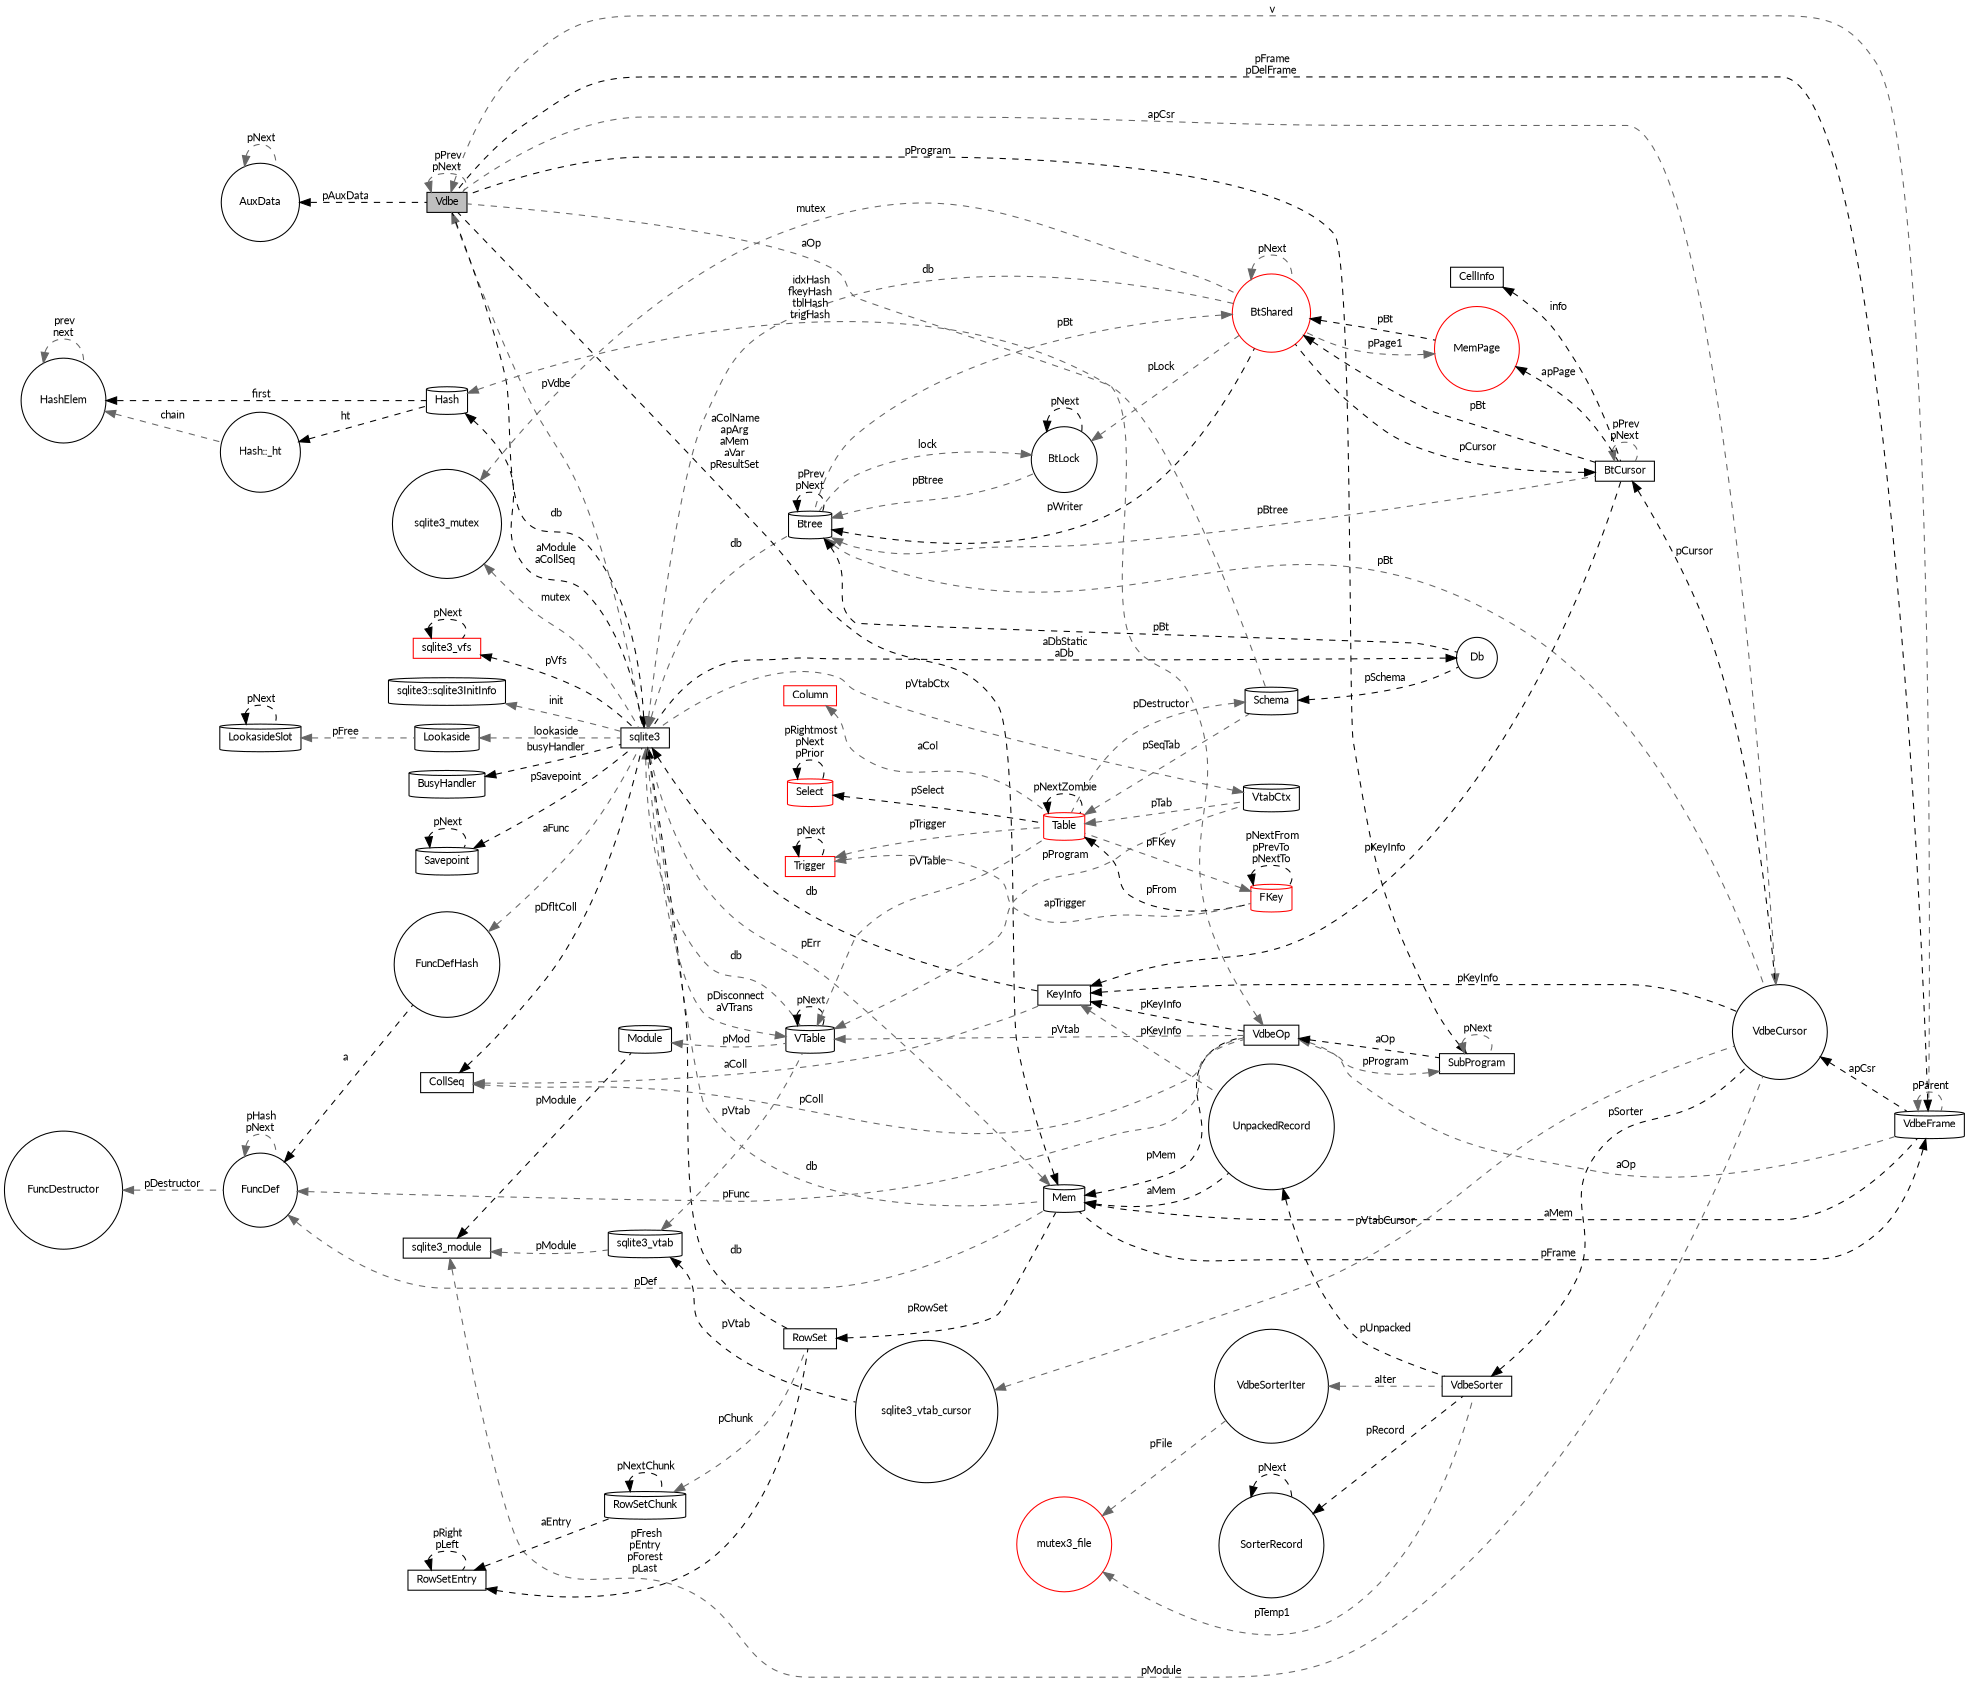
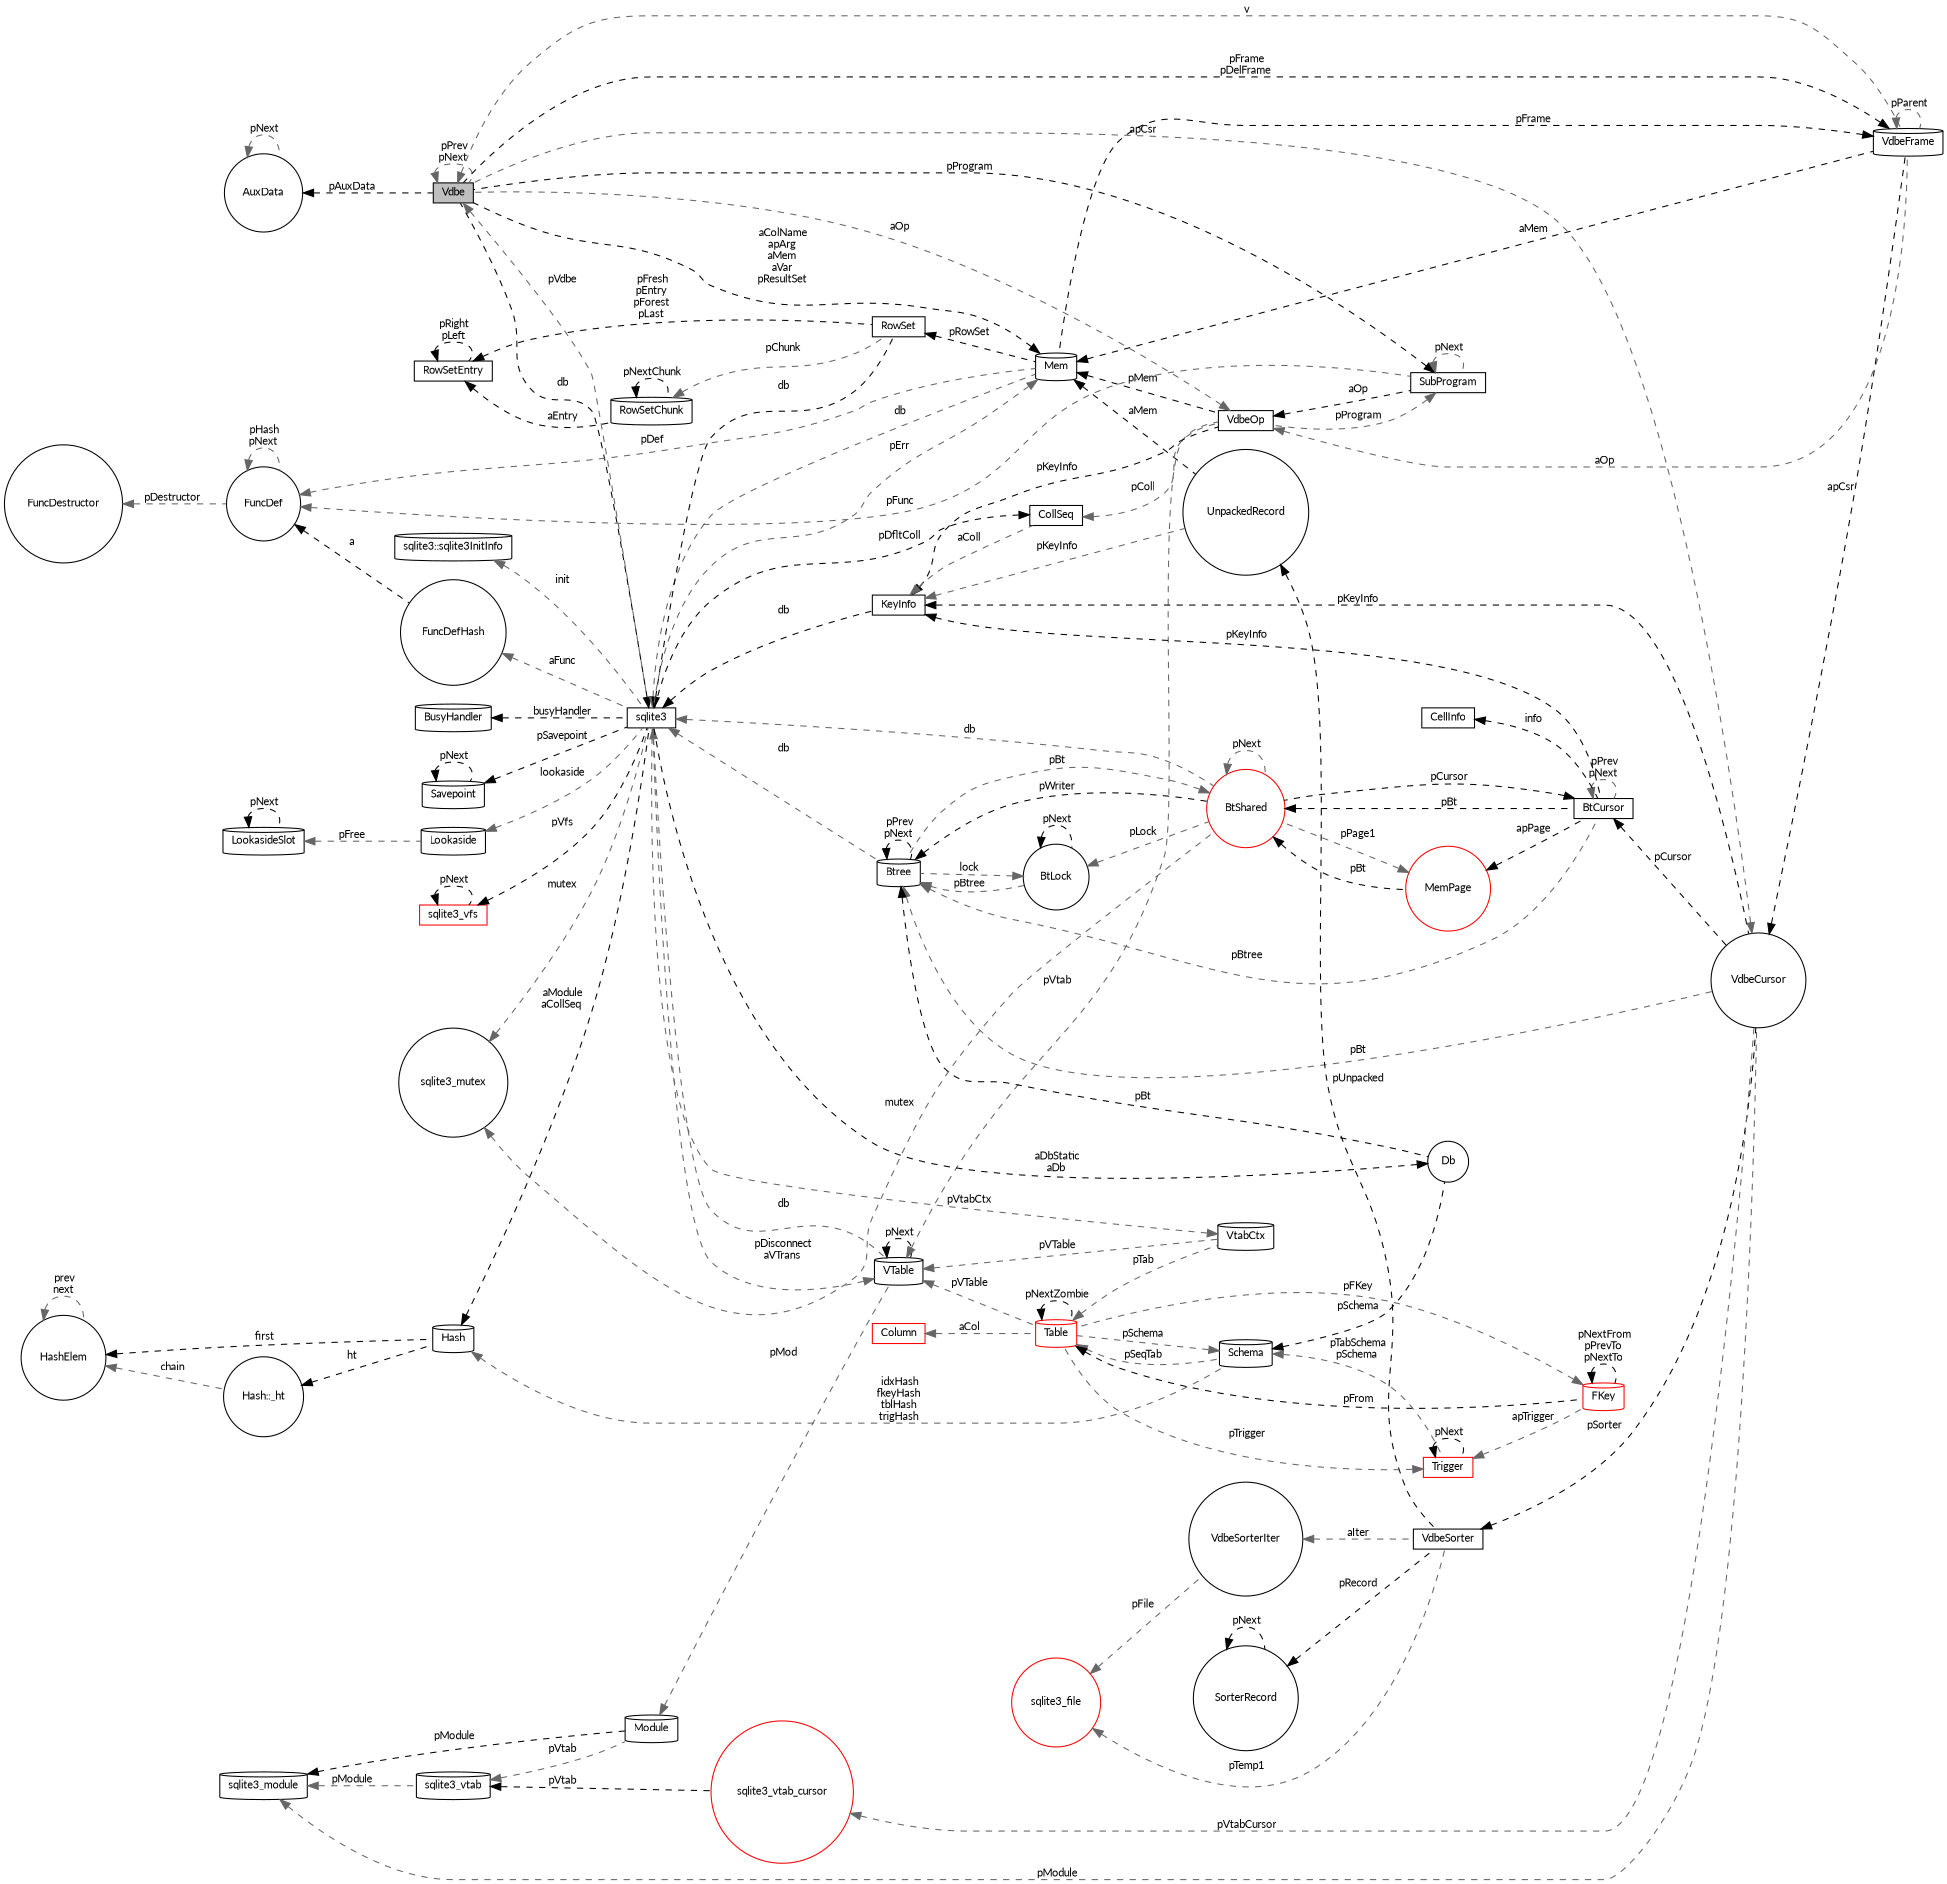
edge "Table" -> "Schema": label " pDestructor" -> " pSchema"
node "Select": removed
edge "VtabCtx" -> "VTable": label " pProgram" -> " pVTable"
edge "KeyInfo" -> "CollSeq": reversed
edge "VTable" -> "sqlite3_vtab": now "Module" -> "sqlite3_vtab"
edge "VdbeOp" -> "FuncDef": now "SubProgram" -> "FuncDef"
node "sqlite3_module": shape box -> cylinder
edge "Trigger" -> "Schema": added, label "pTabSchema pSchema"
node "sqlite3_vtab_cursor": color black -> red
node "mutex3_file": label "mutex3_file" -> "sqlite3_file"
